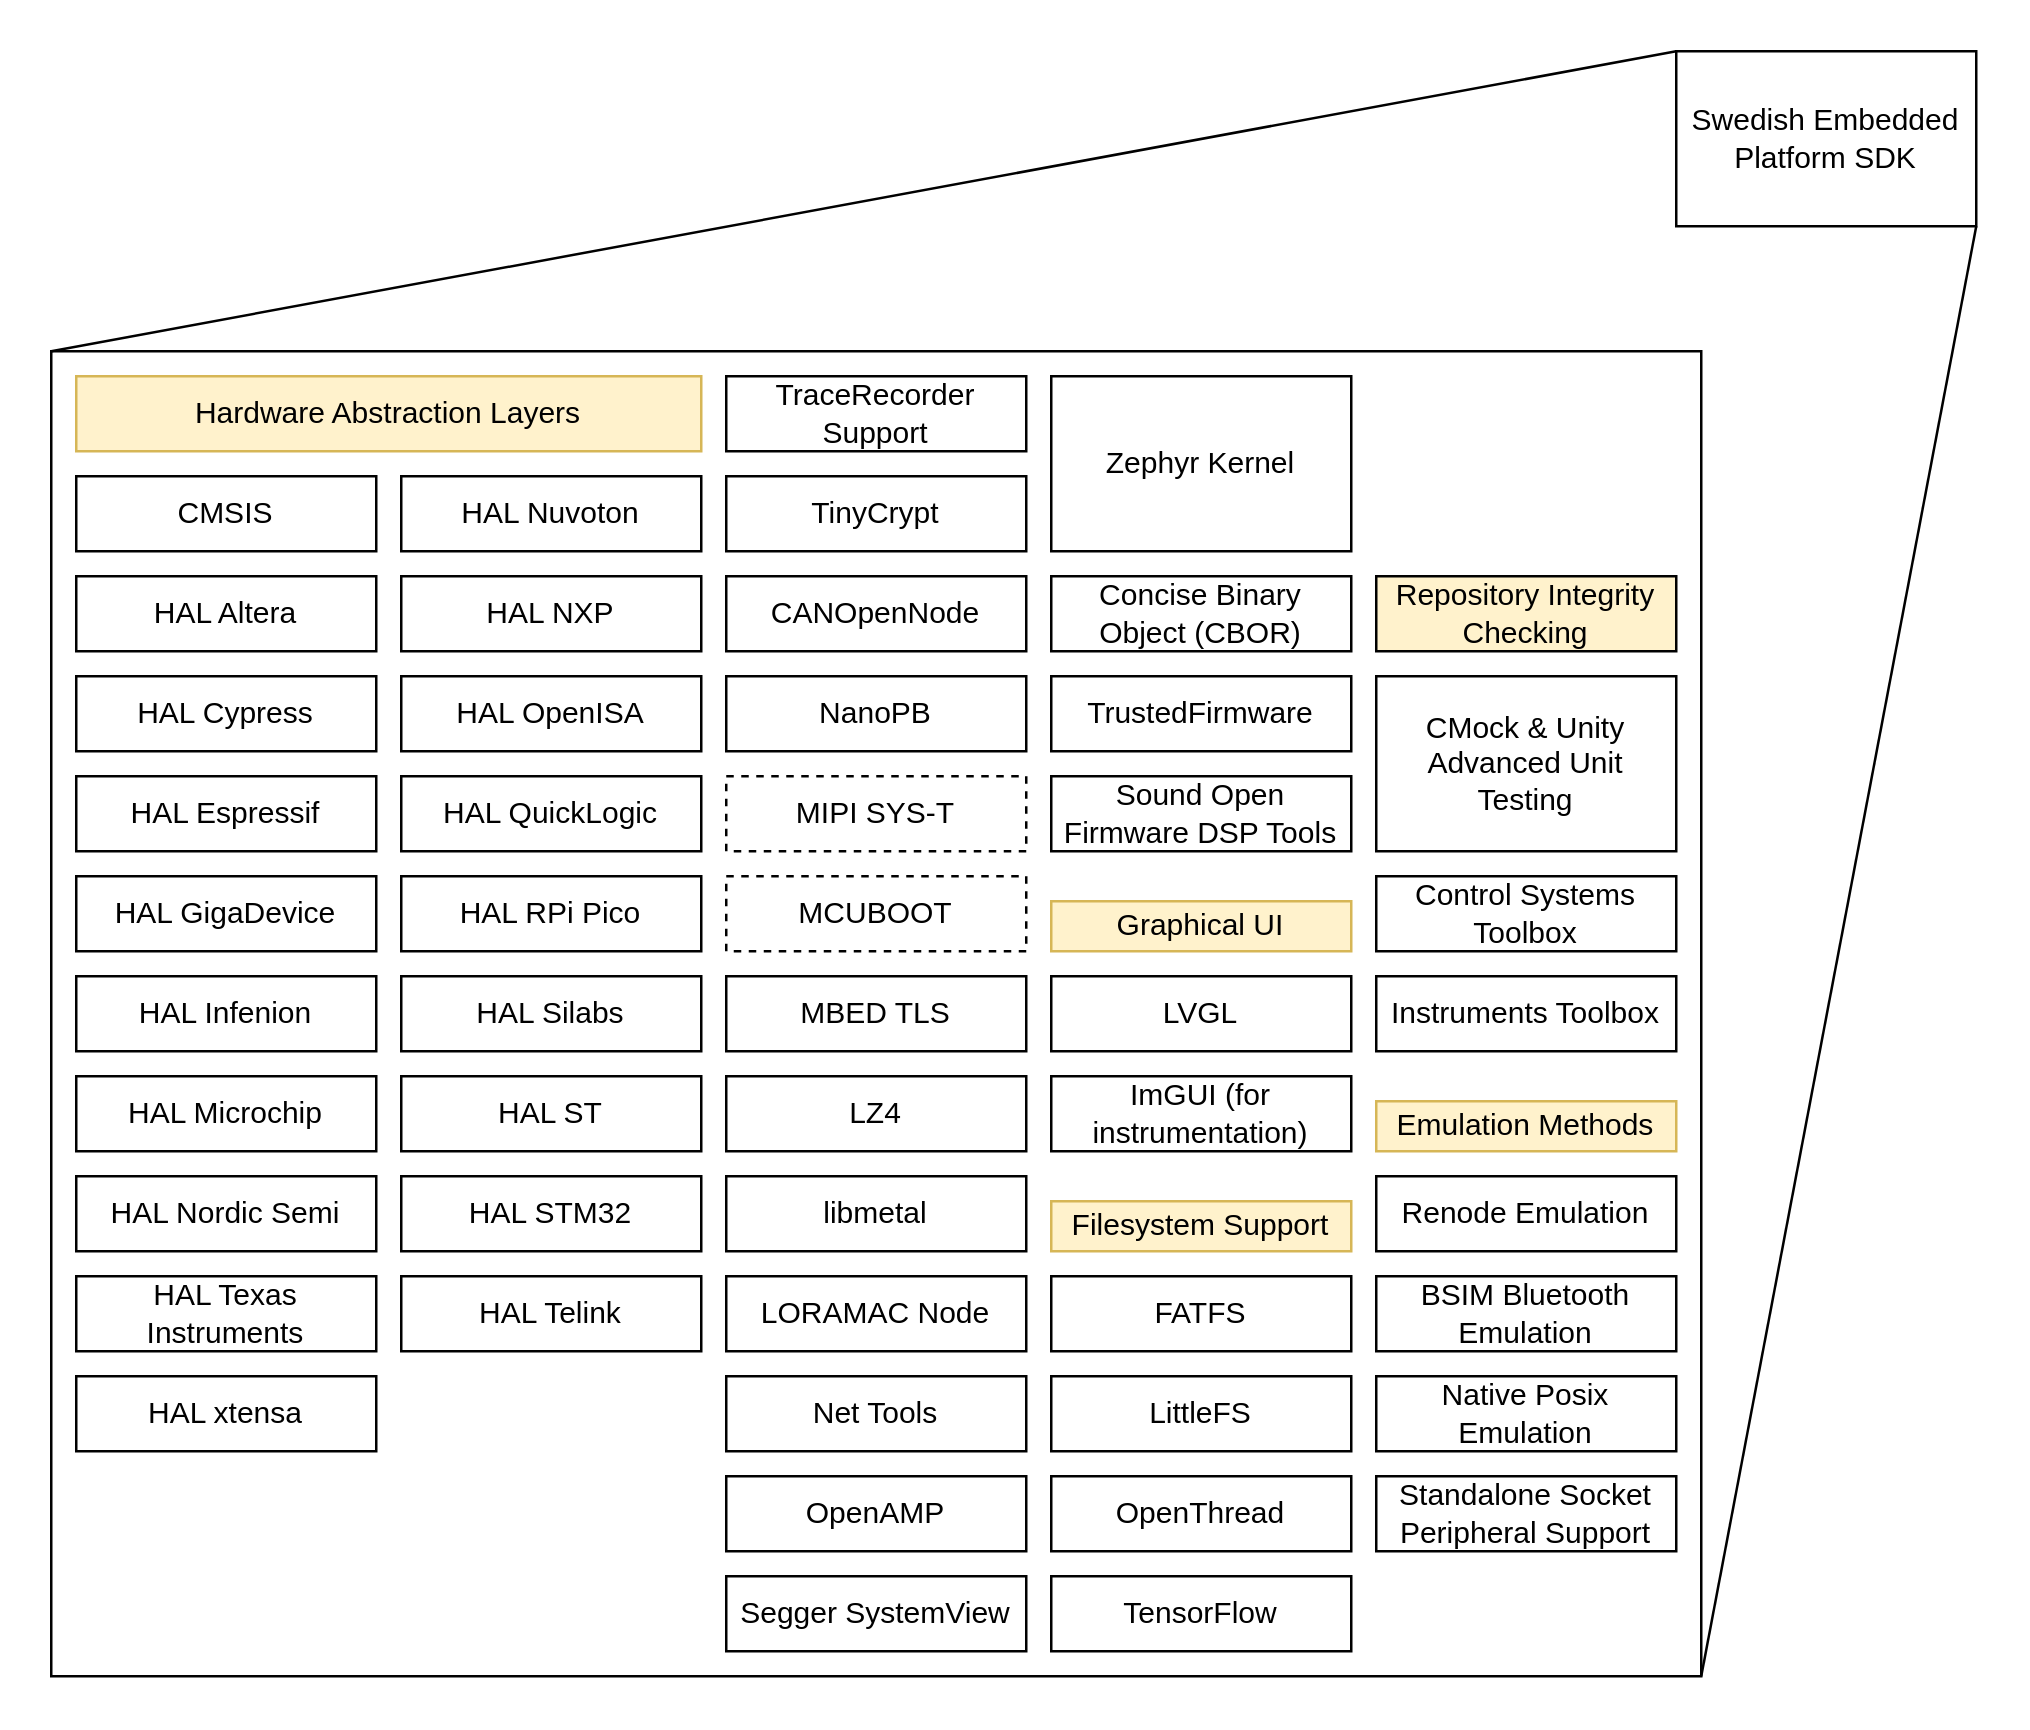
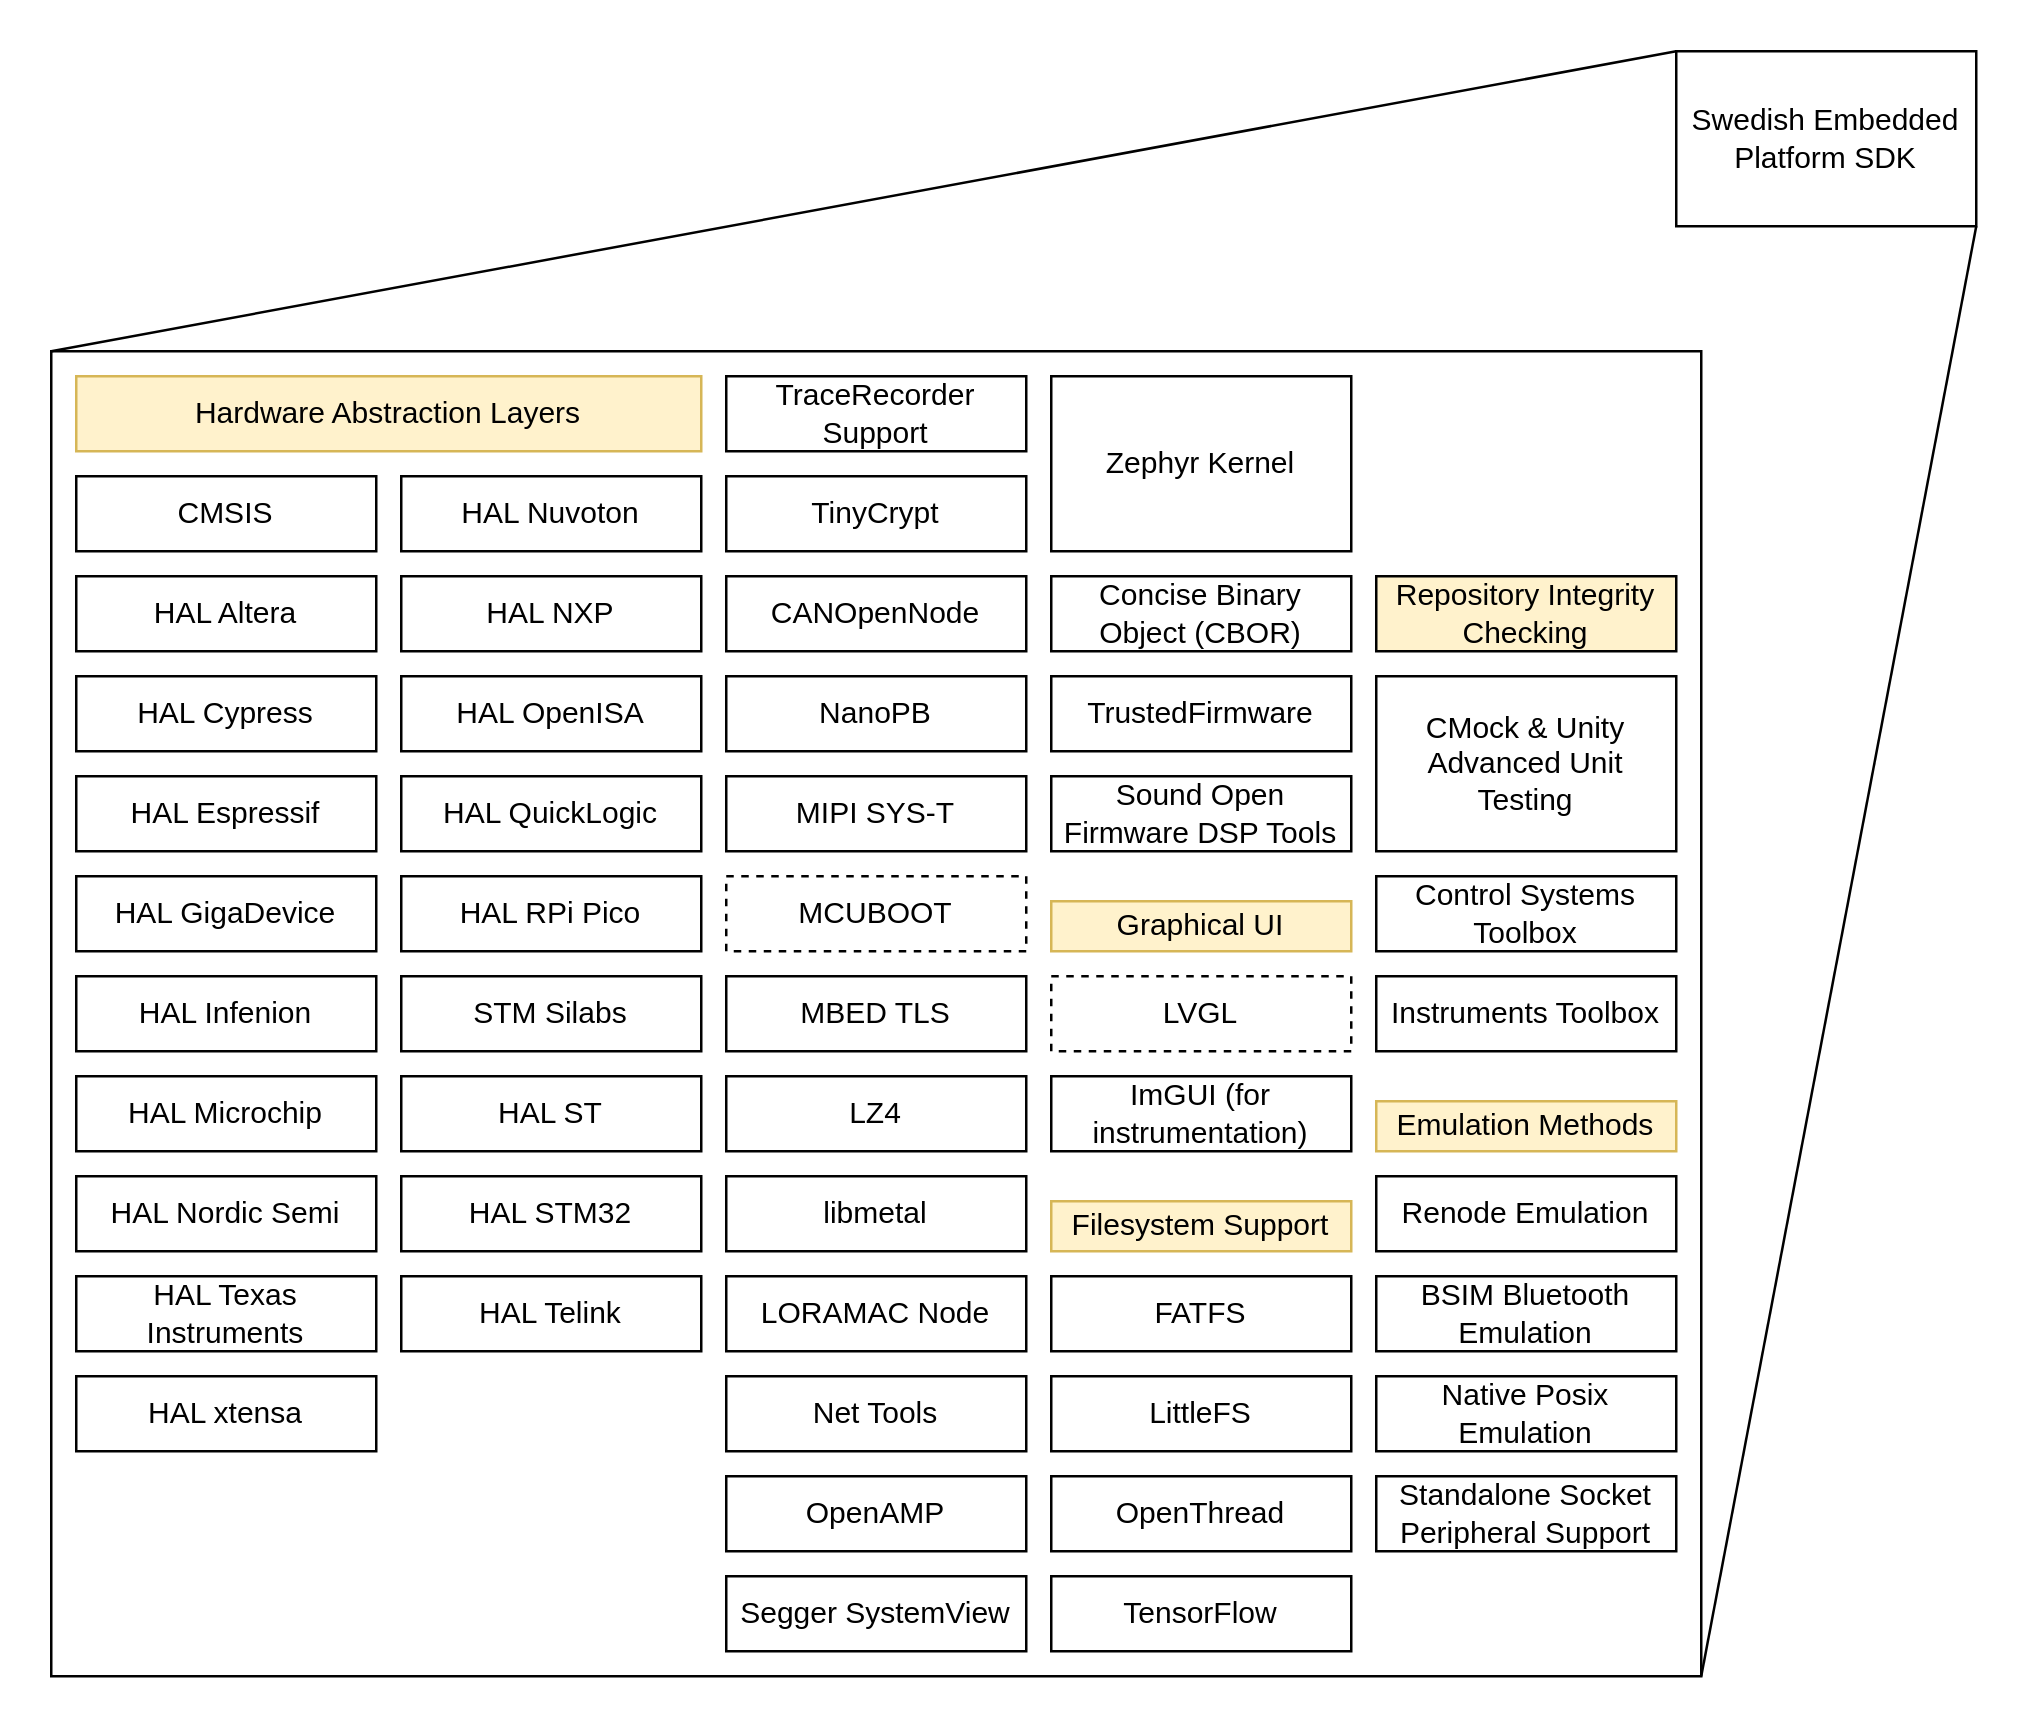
node "MIPI SYS-T": style dashed -> solid
node "HAL Silabs": label "HAL Silabs" -> "STM Silabs"
node "LVGL": style solid -> dashed
